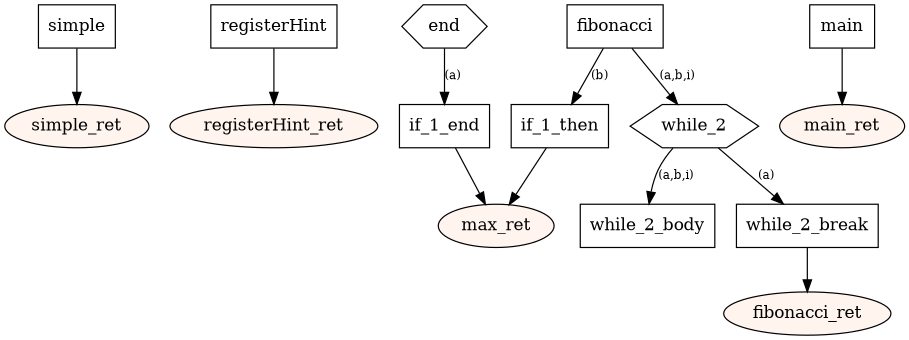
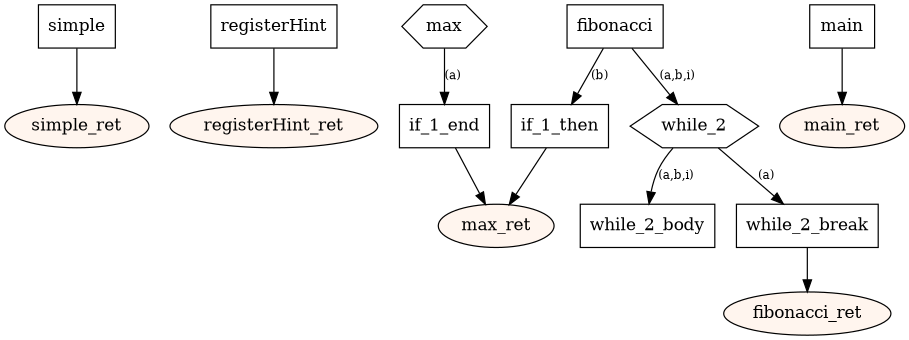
node "end": label "end" -> "max"
